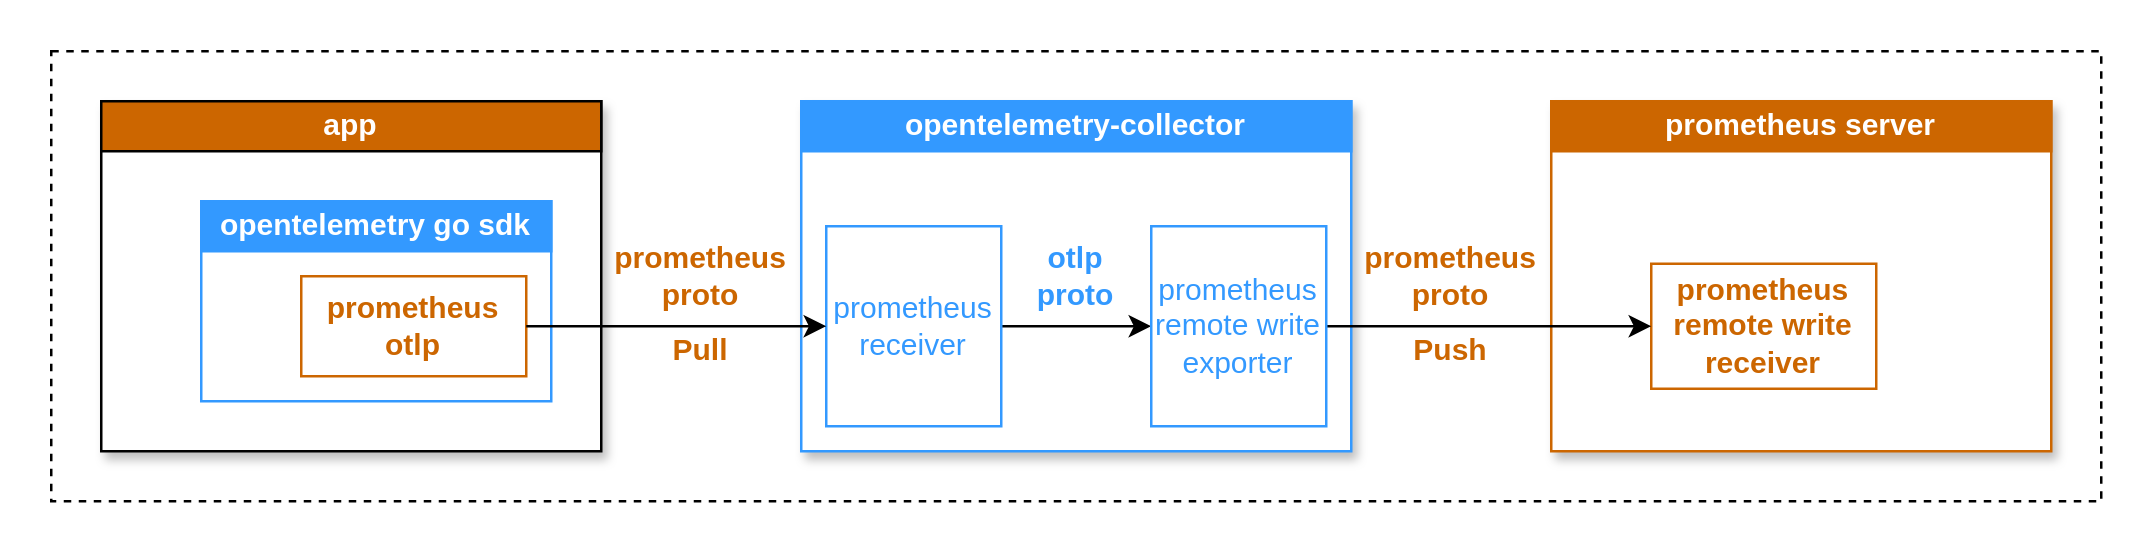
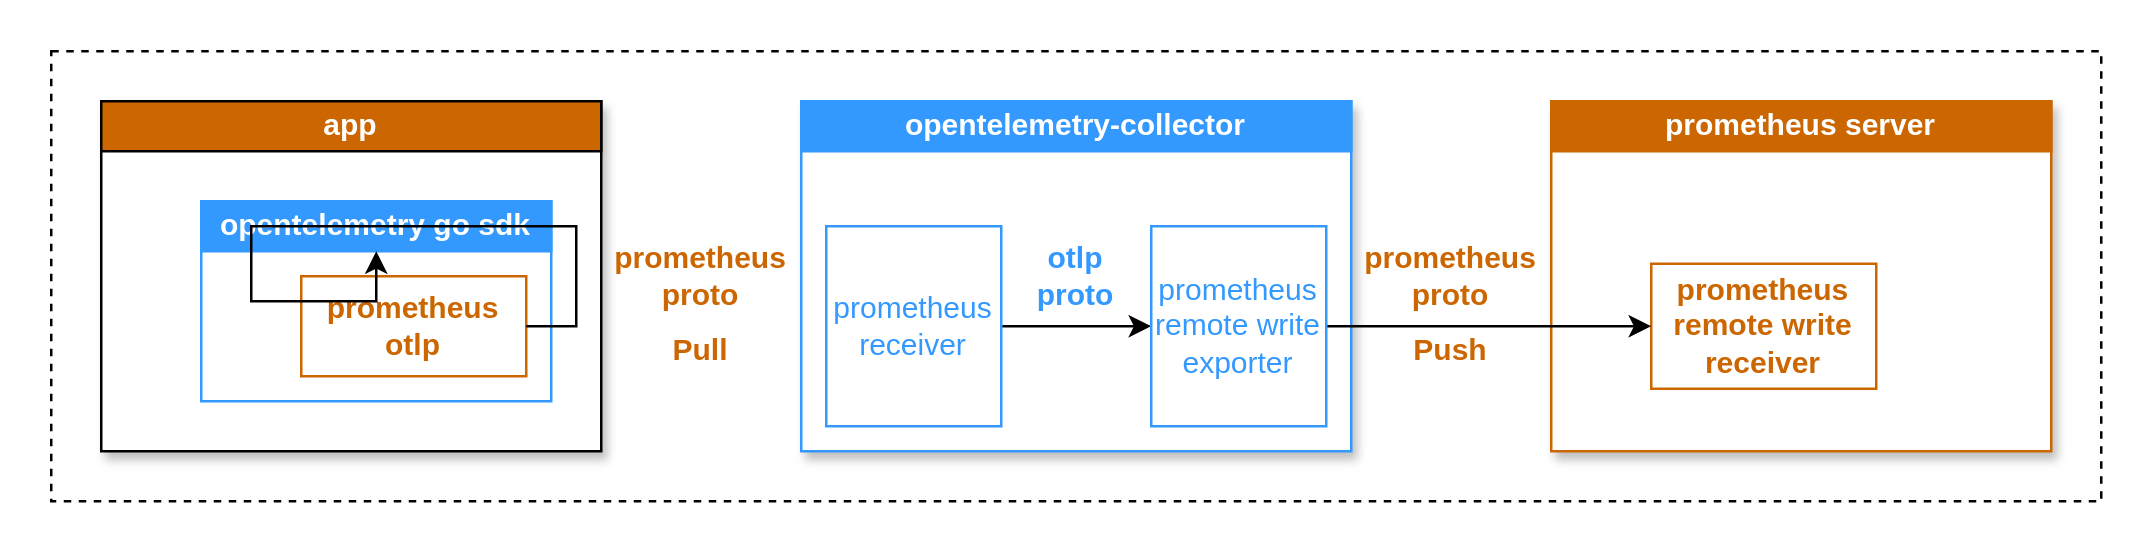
edge "prometheus otlp" -> "prometheus receiver": now "prometheus otlp" -> "opentelemetry go sdk"
